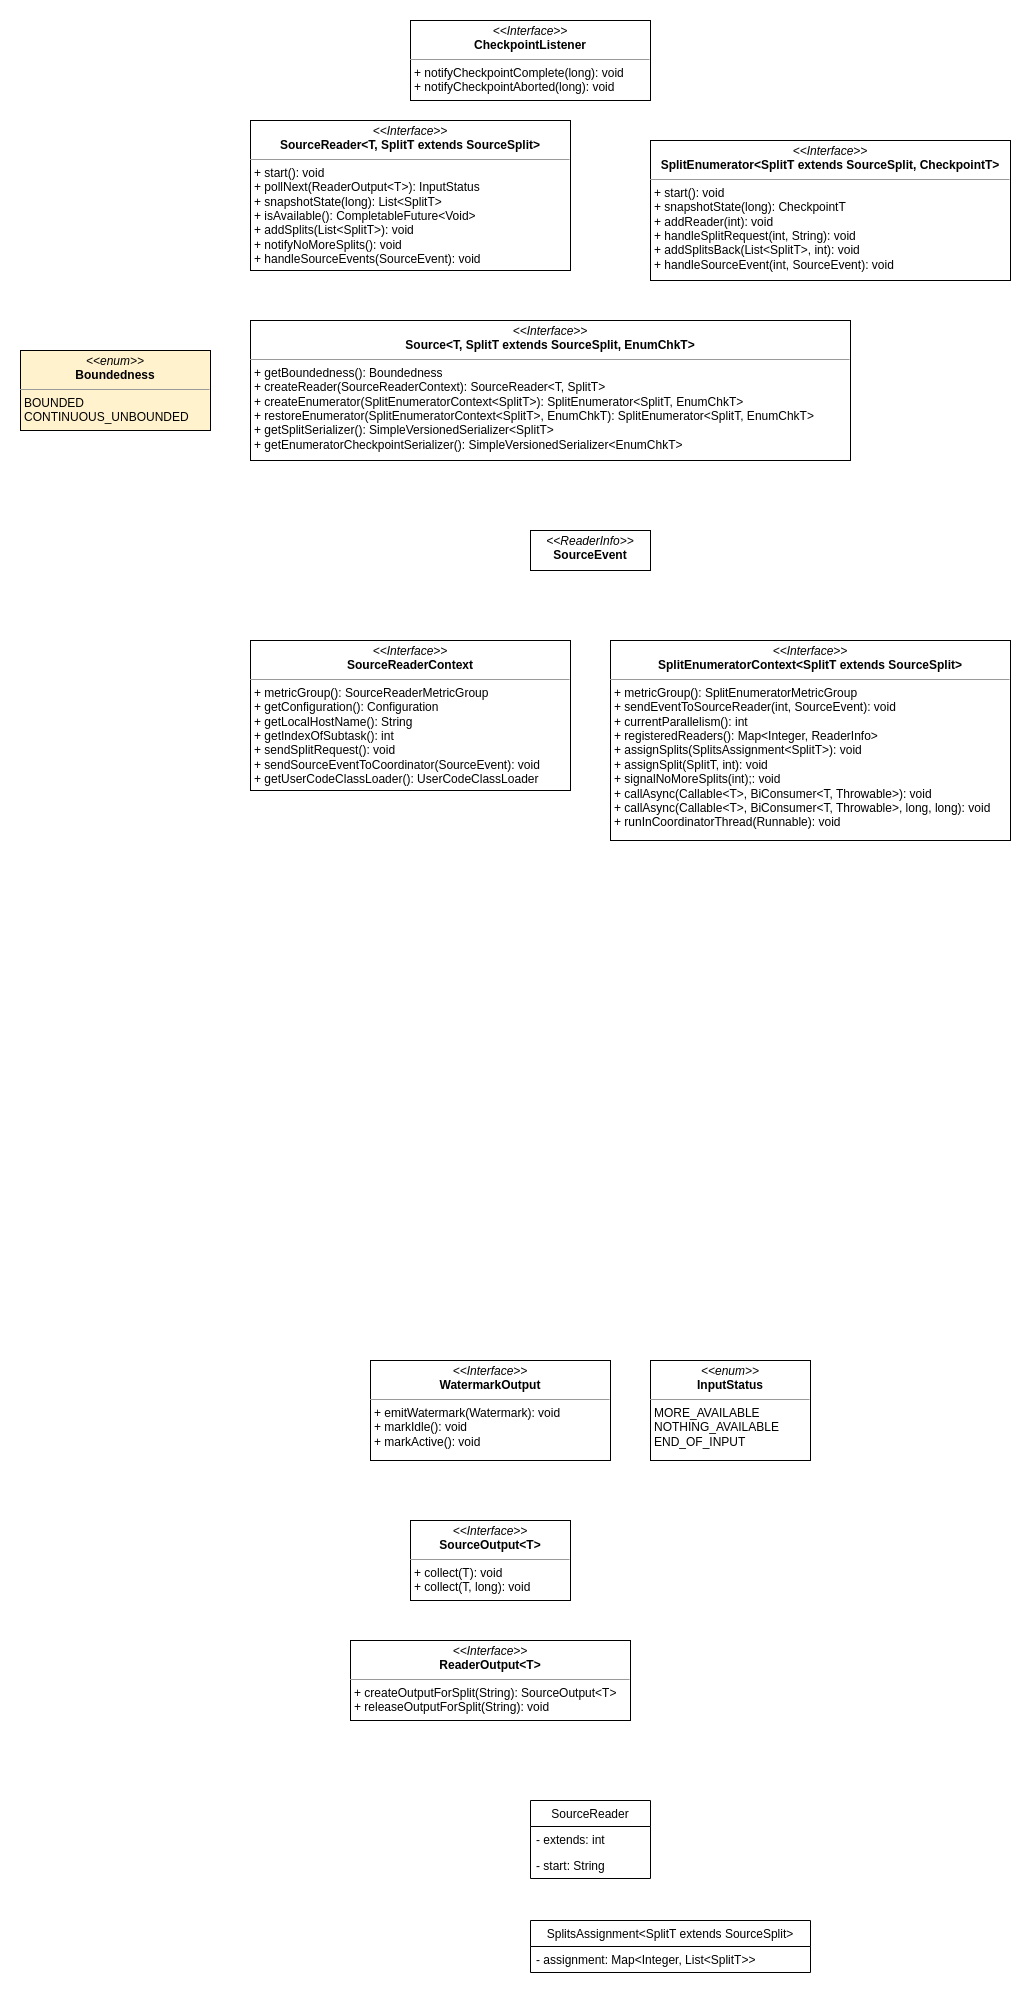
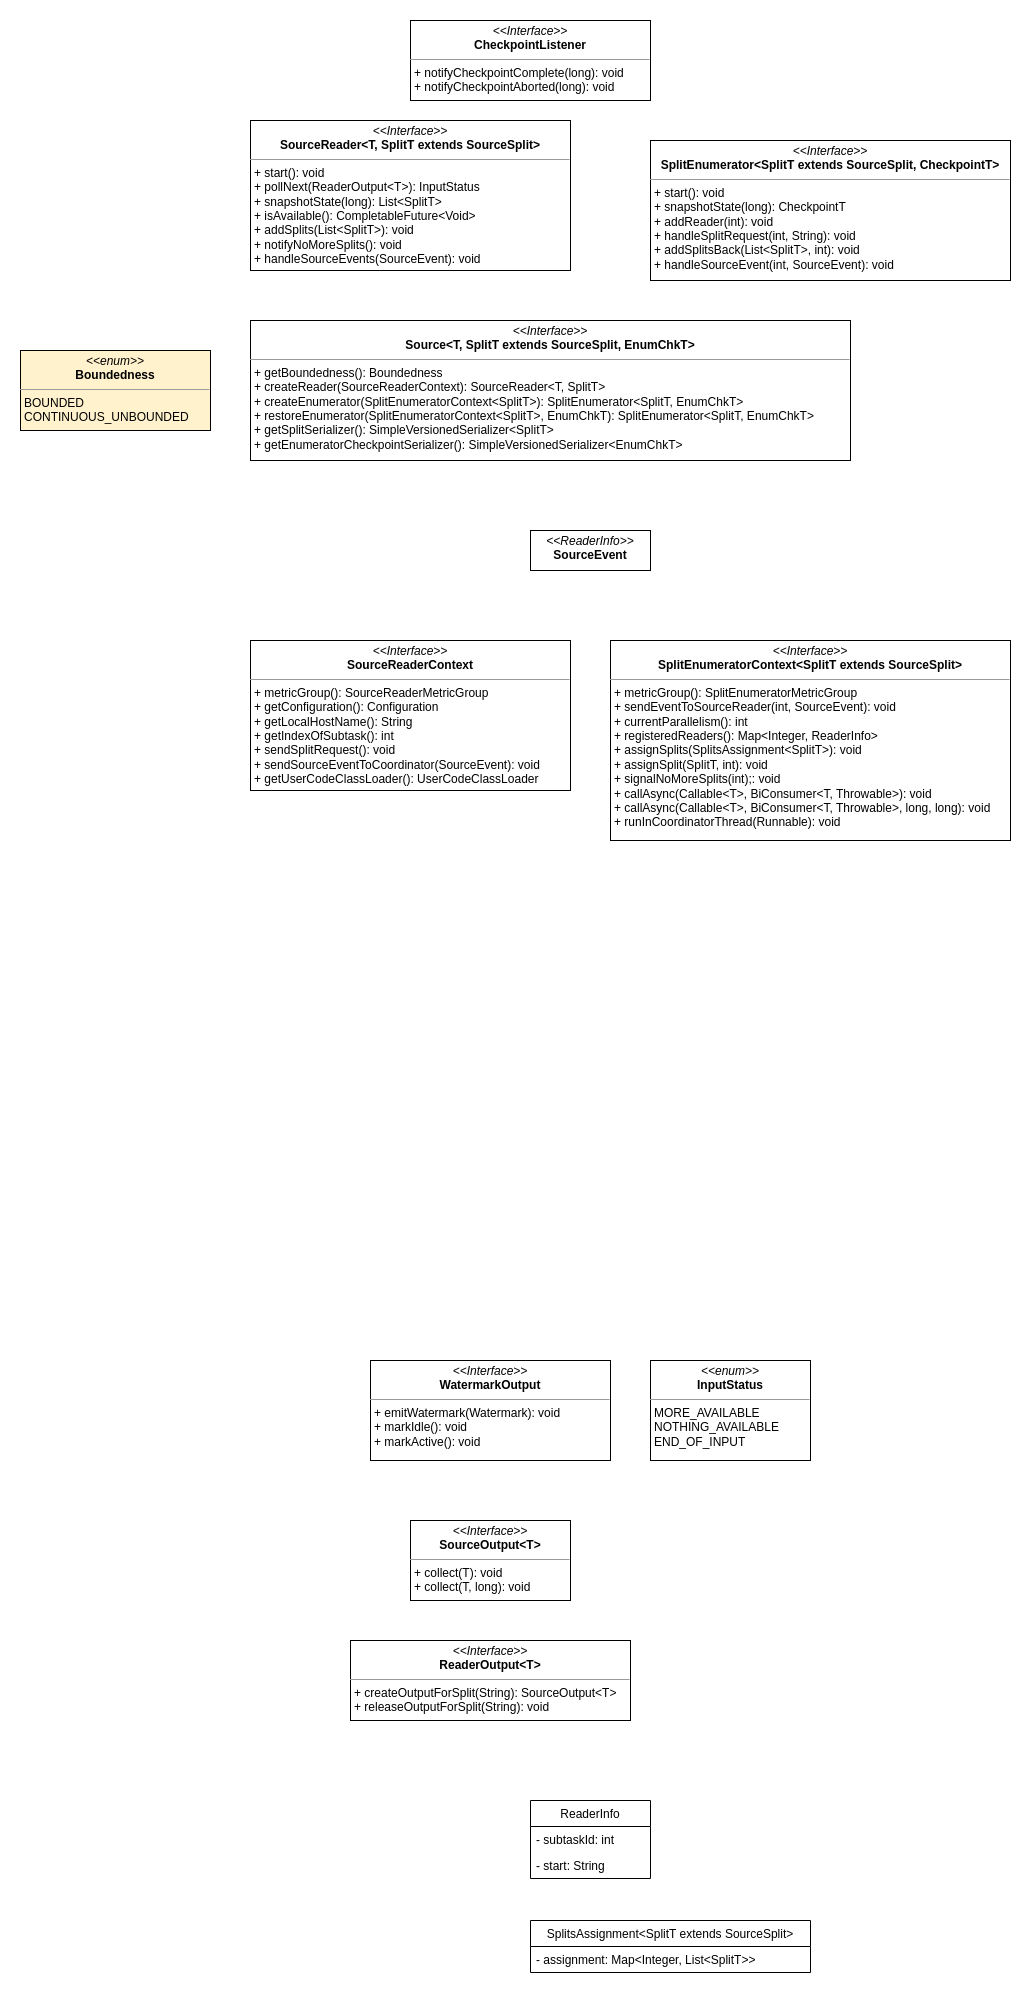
node "SourceReader": label "SourceReader" -> "ReaderInfo"
node "- extends: int": label "- extends: int" -> "- subtaskId: int"
